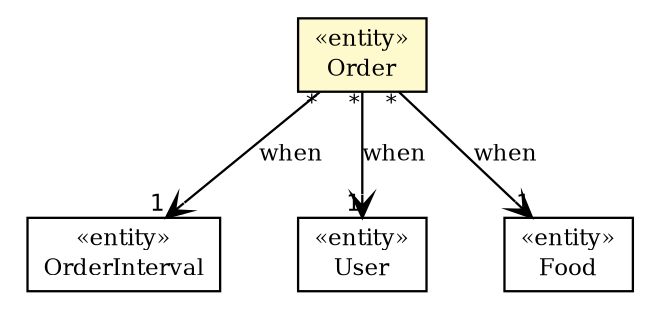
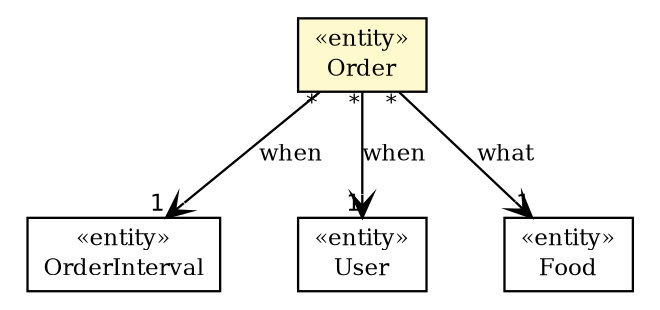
edge "Order" -> "Food": label "when" -> "what"
